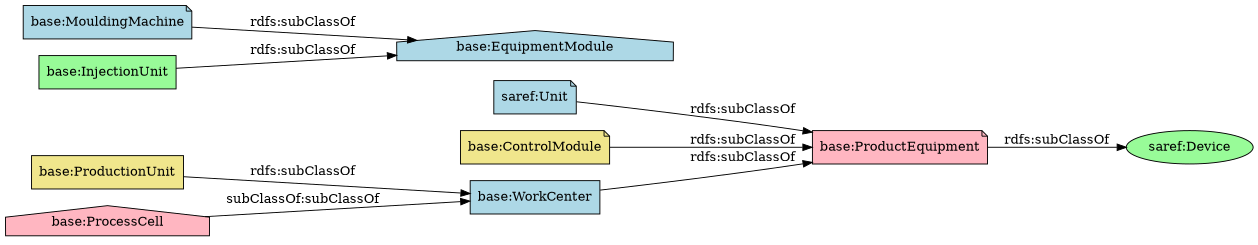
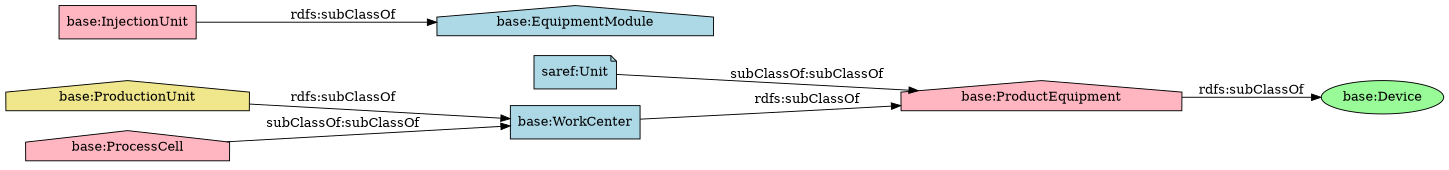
node "base:MouldingMachine": removed
node "base:InjectionUnit": fillcolor palegreen -> lightpink
edge "saref:Unit" -> "base:ProductEquipment": label "rdfs:subClassOf" -> "subClassOf:subClassOf"
node "base:ControlModule": removed
node "base:ProductEquipment": shape note -> house
node "saref:Device": label "saref:Device" -> "base:Device"
node "base:ProductionUnit": shape box -> house
